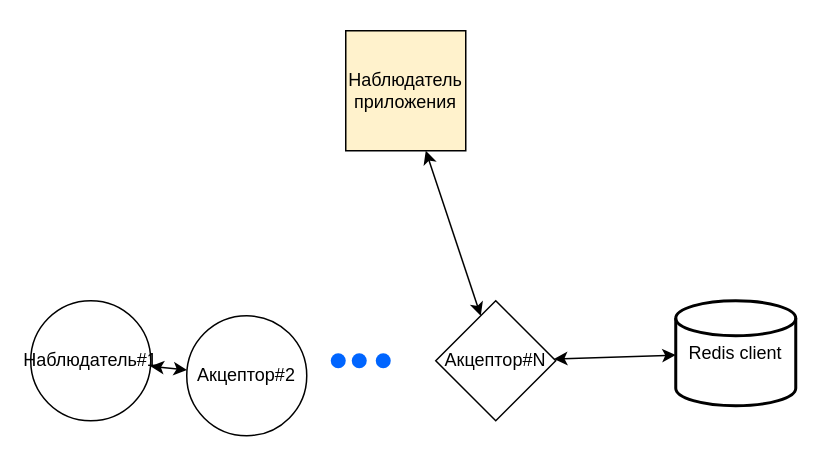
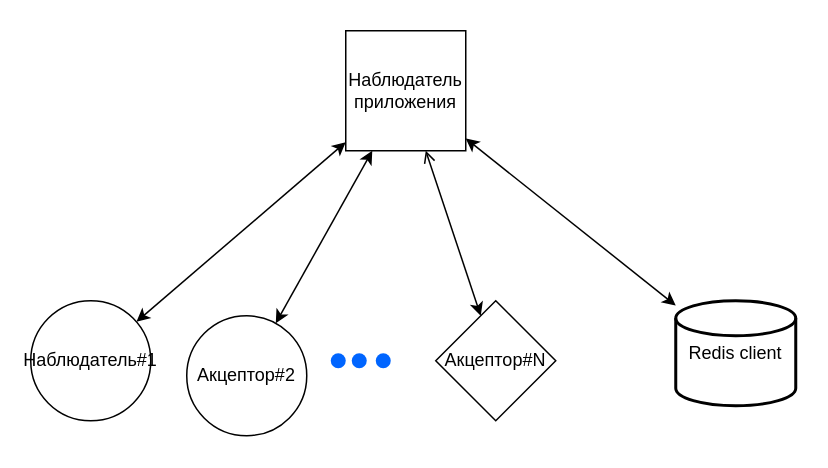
node "Наблюдатель приложения": fillcolor #fff2cc -> #ffffff
edge "Наблюдатель приложения" -- "Акцептор#N": arrowhead classic -> open
edge "Наблюдатель приложения" -- "Акцептор#2": added
edge "Redis client" -- "Акцептор#N": now "Redis client" -- "Наблюдатель приложения"
edge "Наблюдатель#1" -- "Акцептор#2": now "Наблюдатель#1" -- "Наблюдатель приложения"
